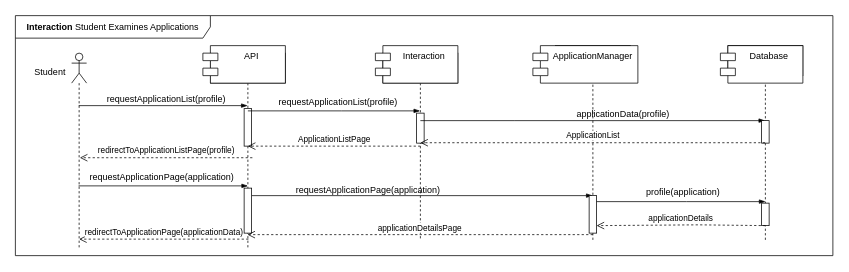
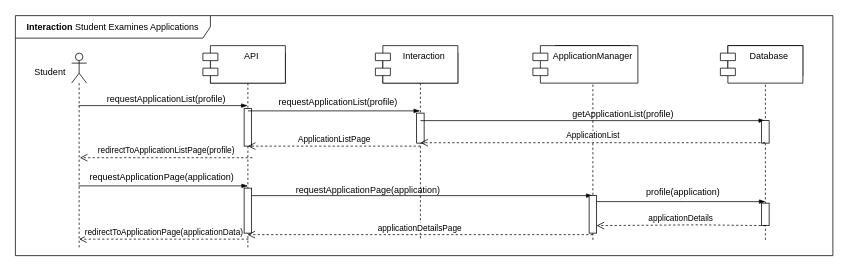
node "applicationData(profile)": label "applicationData(profile)" -> "getApplicationList(profile)"
